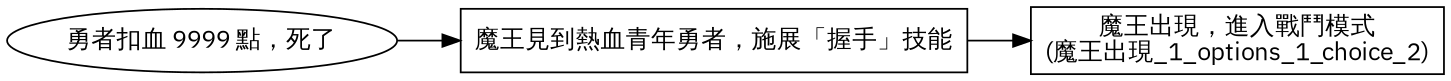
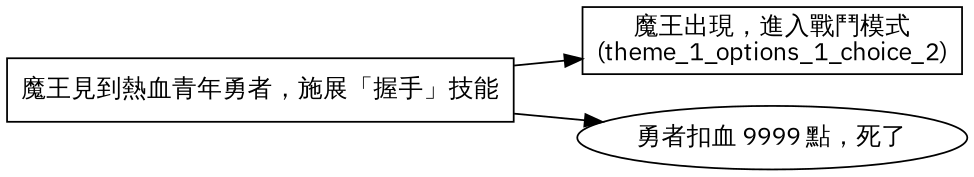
edge "勇者扣血 9999 點，死了" -> "魔王見到熱血青年勇者，施展「握手」技能": reversed
node "魔王出現，進入戰鬥模式 (魔王出現_1_options_1_choice_2)": label "魔王出現，進入戰鬥模式 (魔王出現_1_options_1_choice_2)" -> "魔王出現，進入戰鬥模式 (theme_1_options_1_choice_2)"
